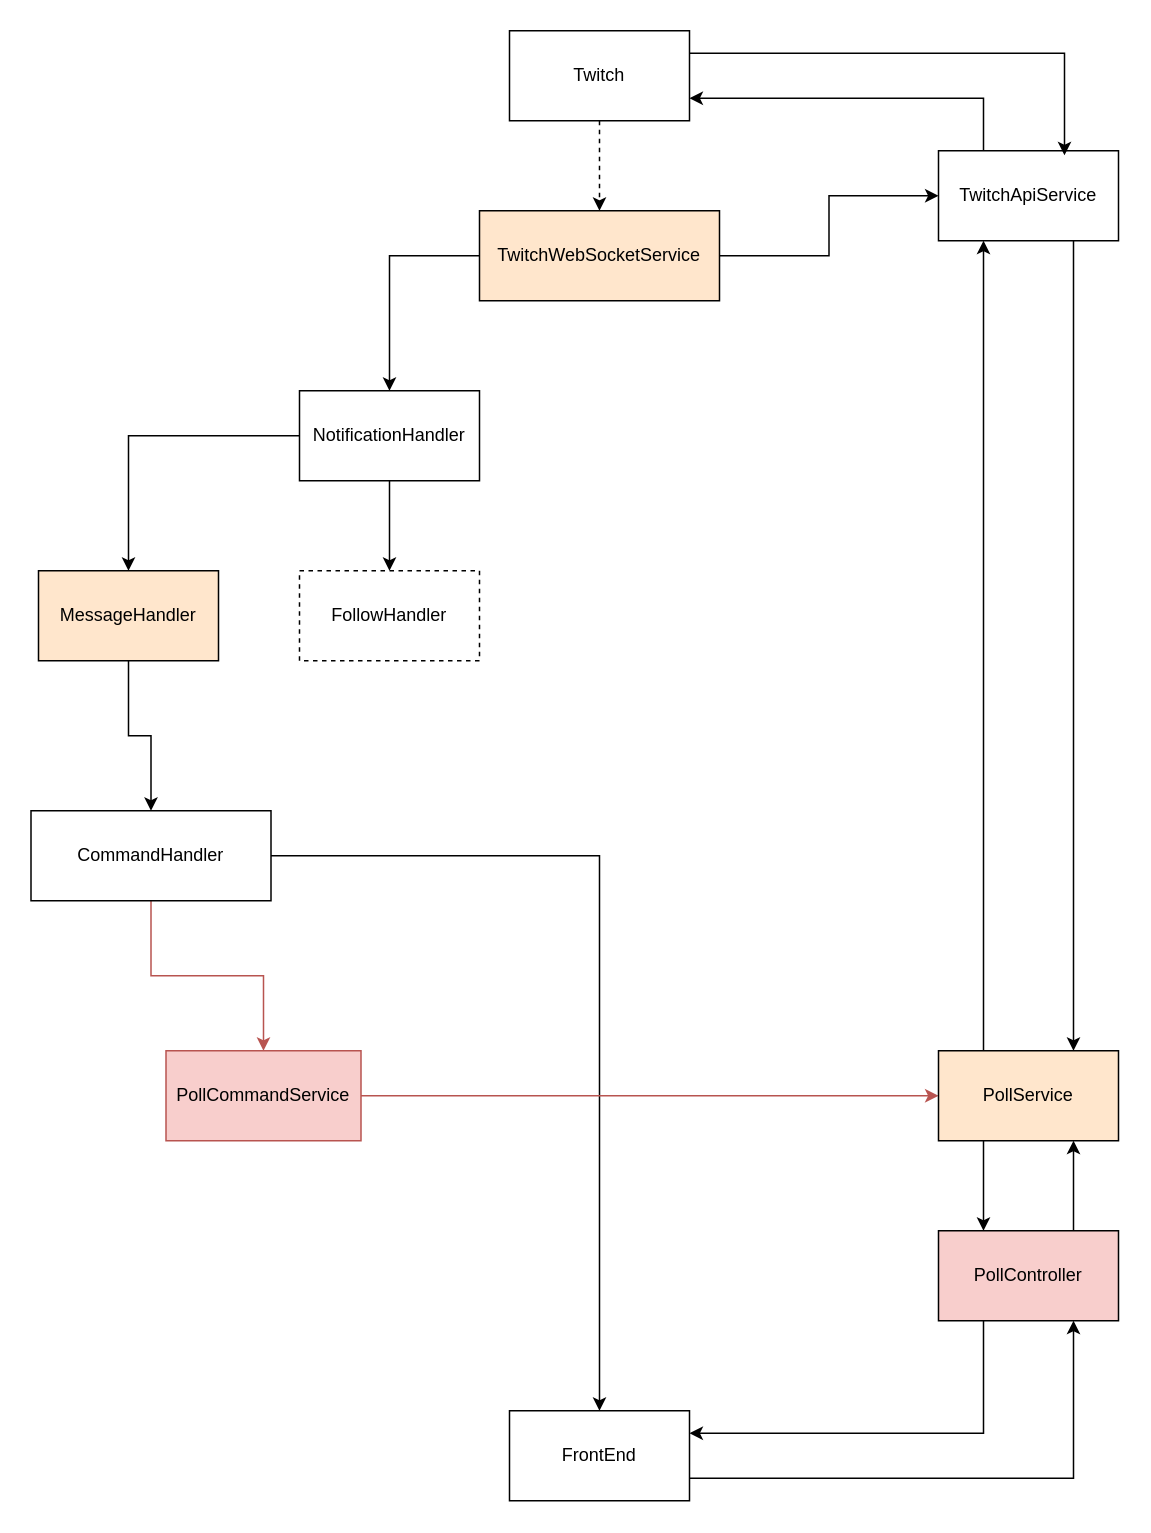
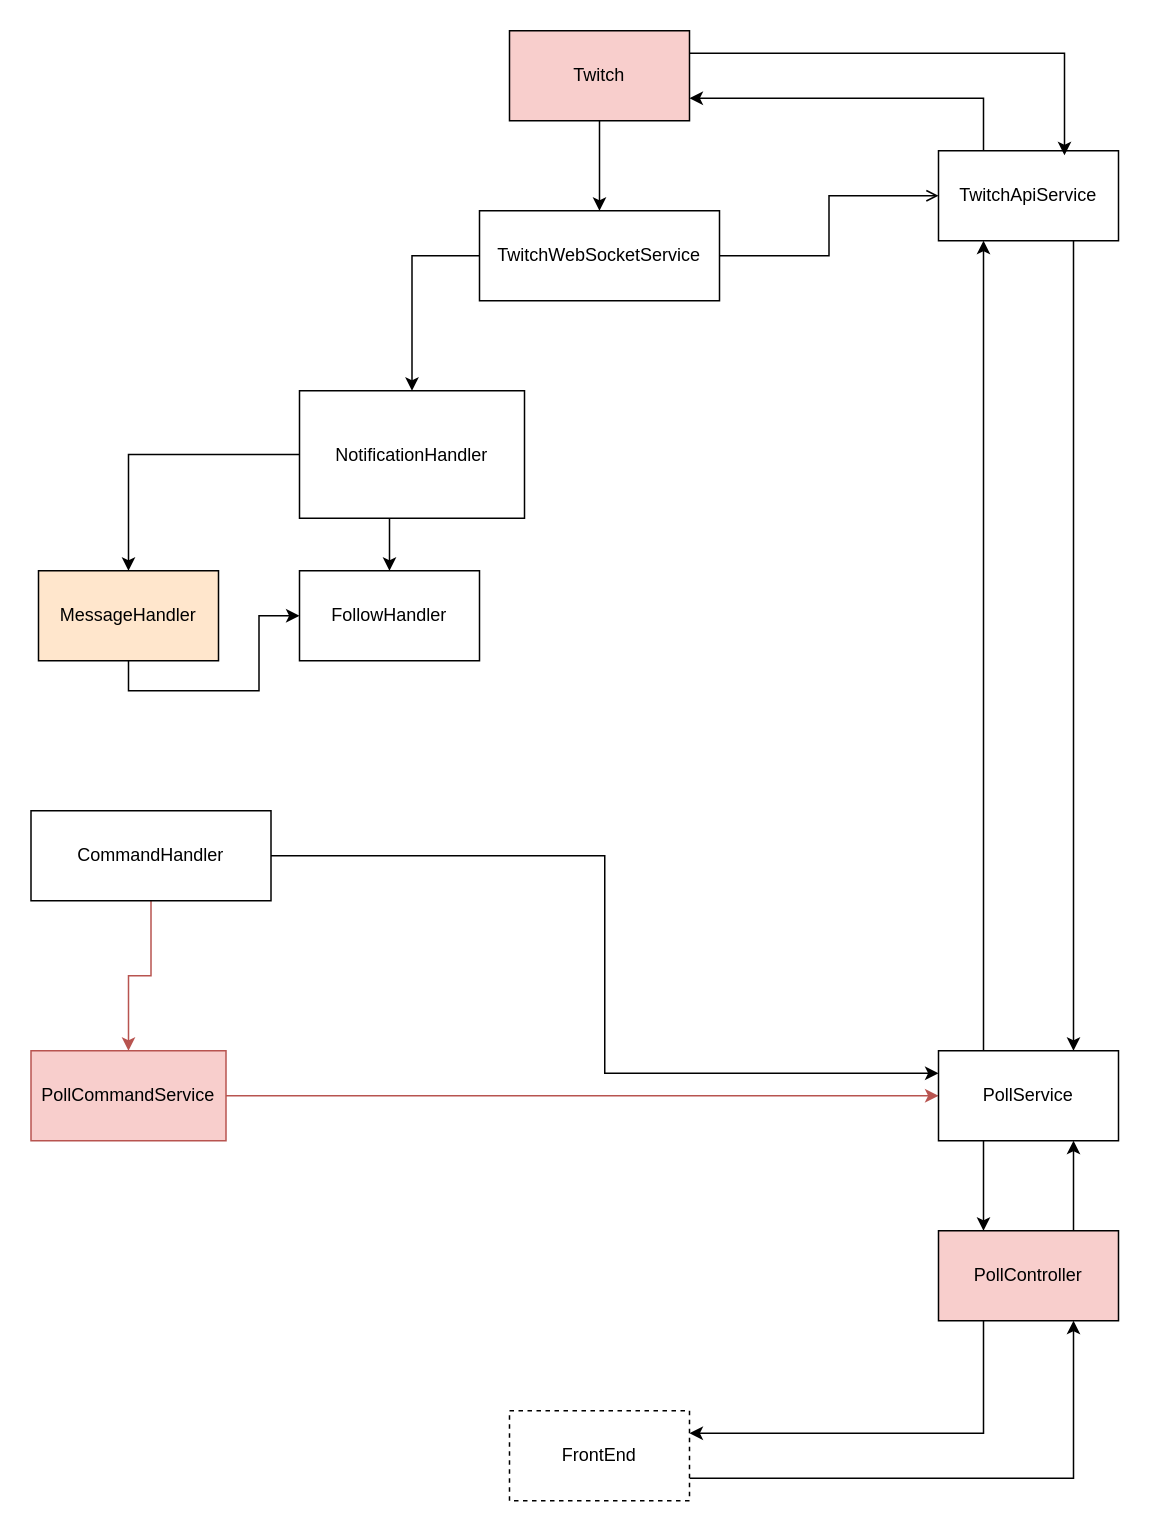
node "Twitch": fillcolor #ffffff -> #f8cecc
edge "Twitch" -> "TwitchWebSocketService": style dashed -> solid
edge "TwitchWebSocketService" -> "TwitchApiService": arrowhead classic -> open
node "TwitchWebSocketService": fillcolor #ffe6cc -> #ffffff
node "NotificationHandler": size 180x90 -> 225x128
node "FollowHandler": style dashed -> solid
edge "MessageHandler" -> "CommandHandler": now "MessageHandler" -> "FollowHandler"
node "PollCommandService": moved (263, 1096) -> (128, 1096)
node "PollService": fillcolor #ffe6cc -> #ffffff
edge "CommandHandler" -> "FrontEnd": now "CommandHandler" -> "PollService"
node "FrontEnd": style solid -> dashed
